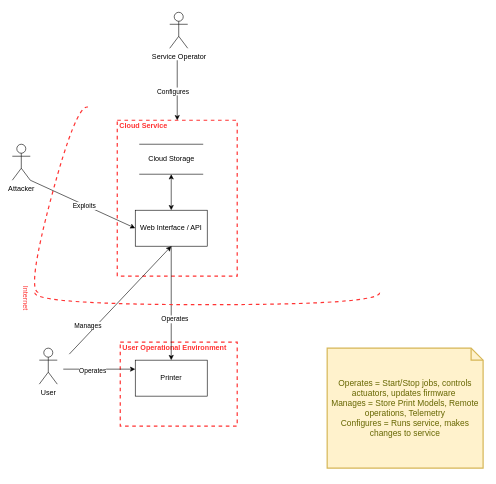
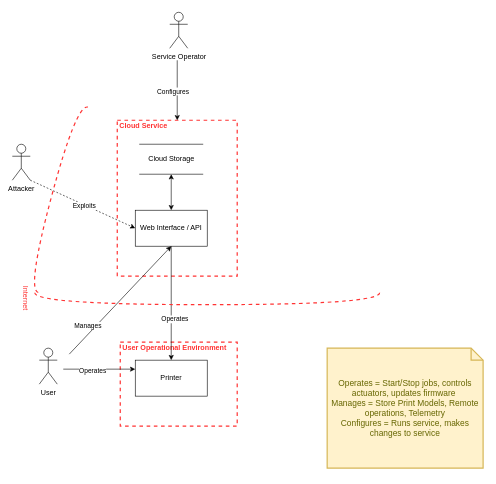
edge "Attacker" -> "Web Interface / API": style solid -> dashed
